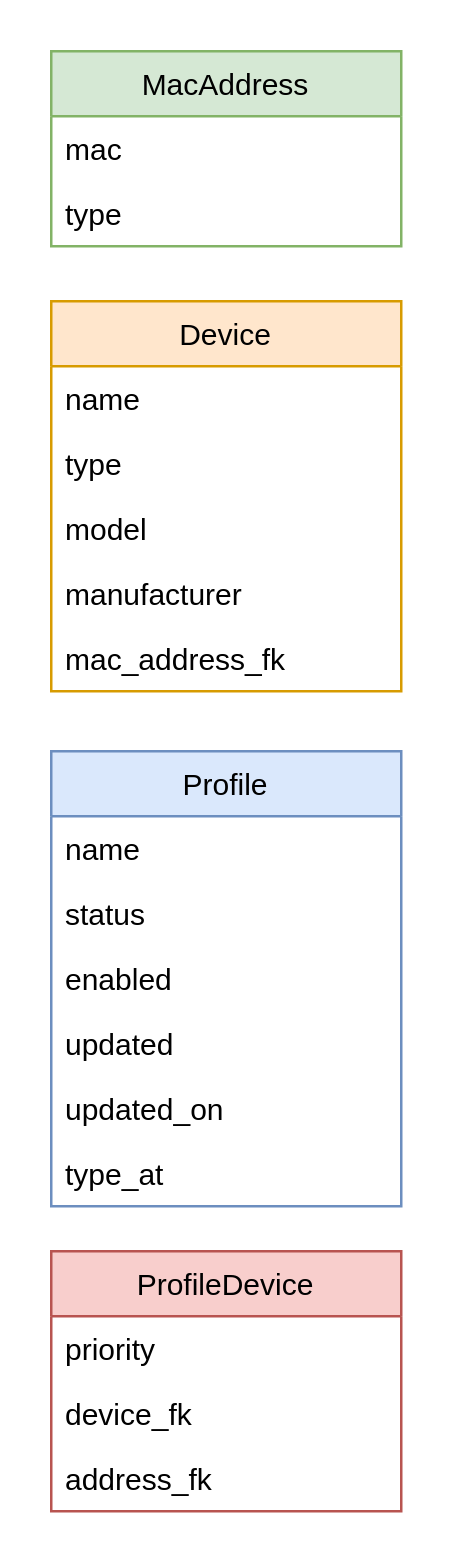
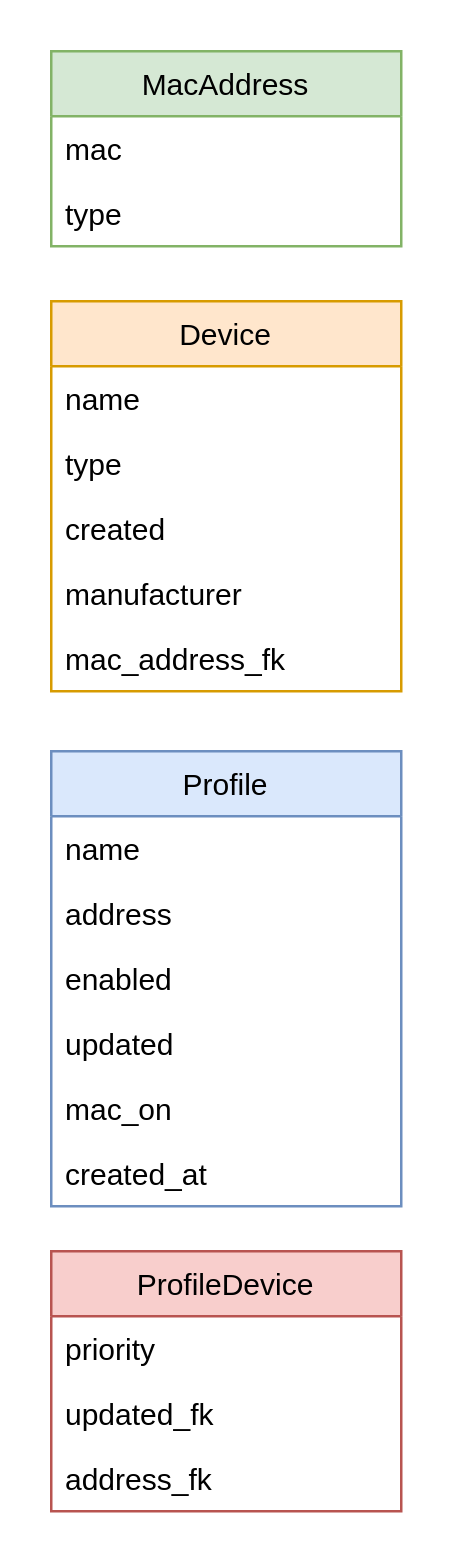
node "model": label "model" -> "created"
node "status": label "status" -> "address"
node "updated_on": label "updated_on" -> "mac_on"
node "type_at": label "type_at" -> "created_at"
node "device_fk": label "device_fk" -> "updated_fk"
